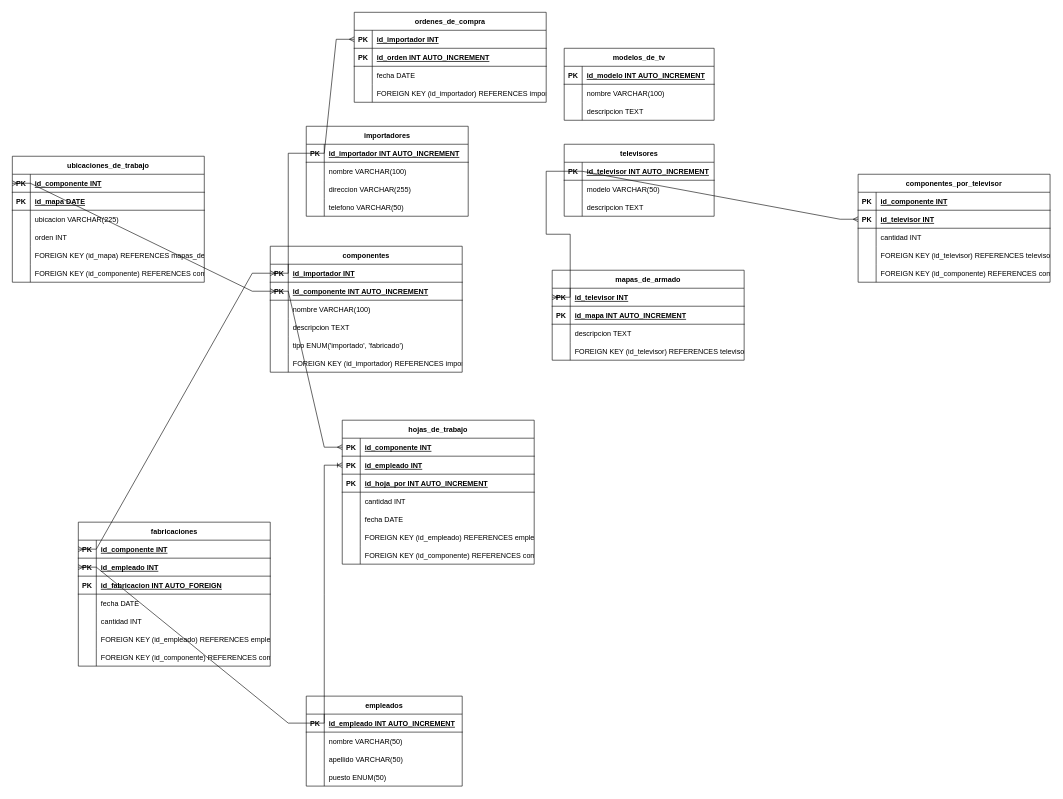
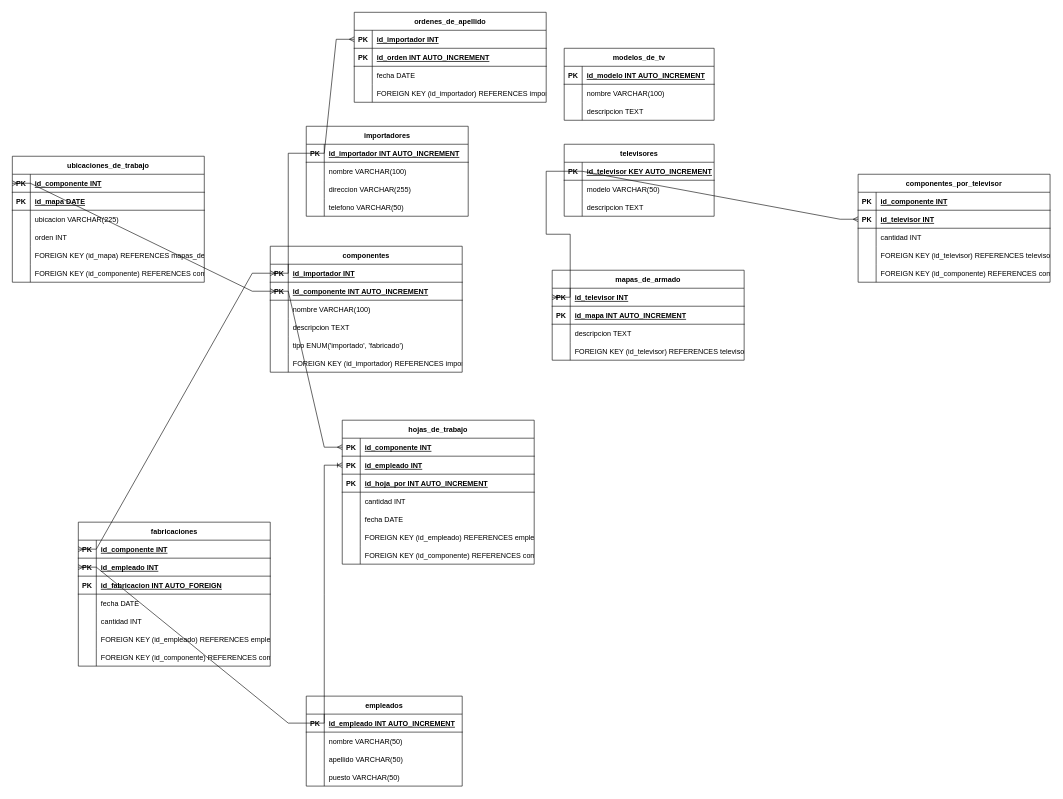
node "ordenes_de_compra": label "ordenes_de_compra" -> "ordenes_de_apellido"
node "id_televisor INT AUTO_INCREMENT": label "id_televisor INT AUTO_INCREMENT" -> "id_televisor KEY AUTO_INCREMENT"
node "puesto ENUM(50)": label "puesto ENUM(50)" -> "puesto VARCHAR(50)"
